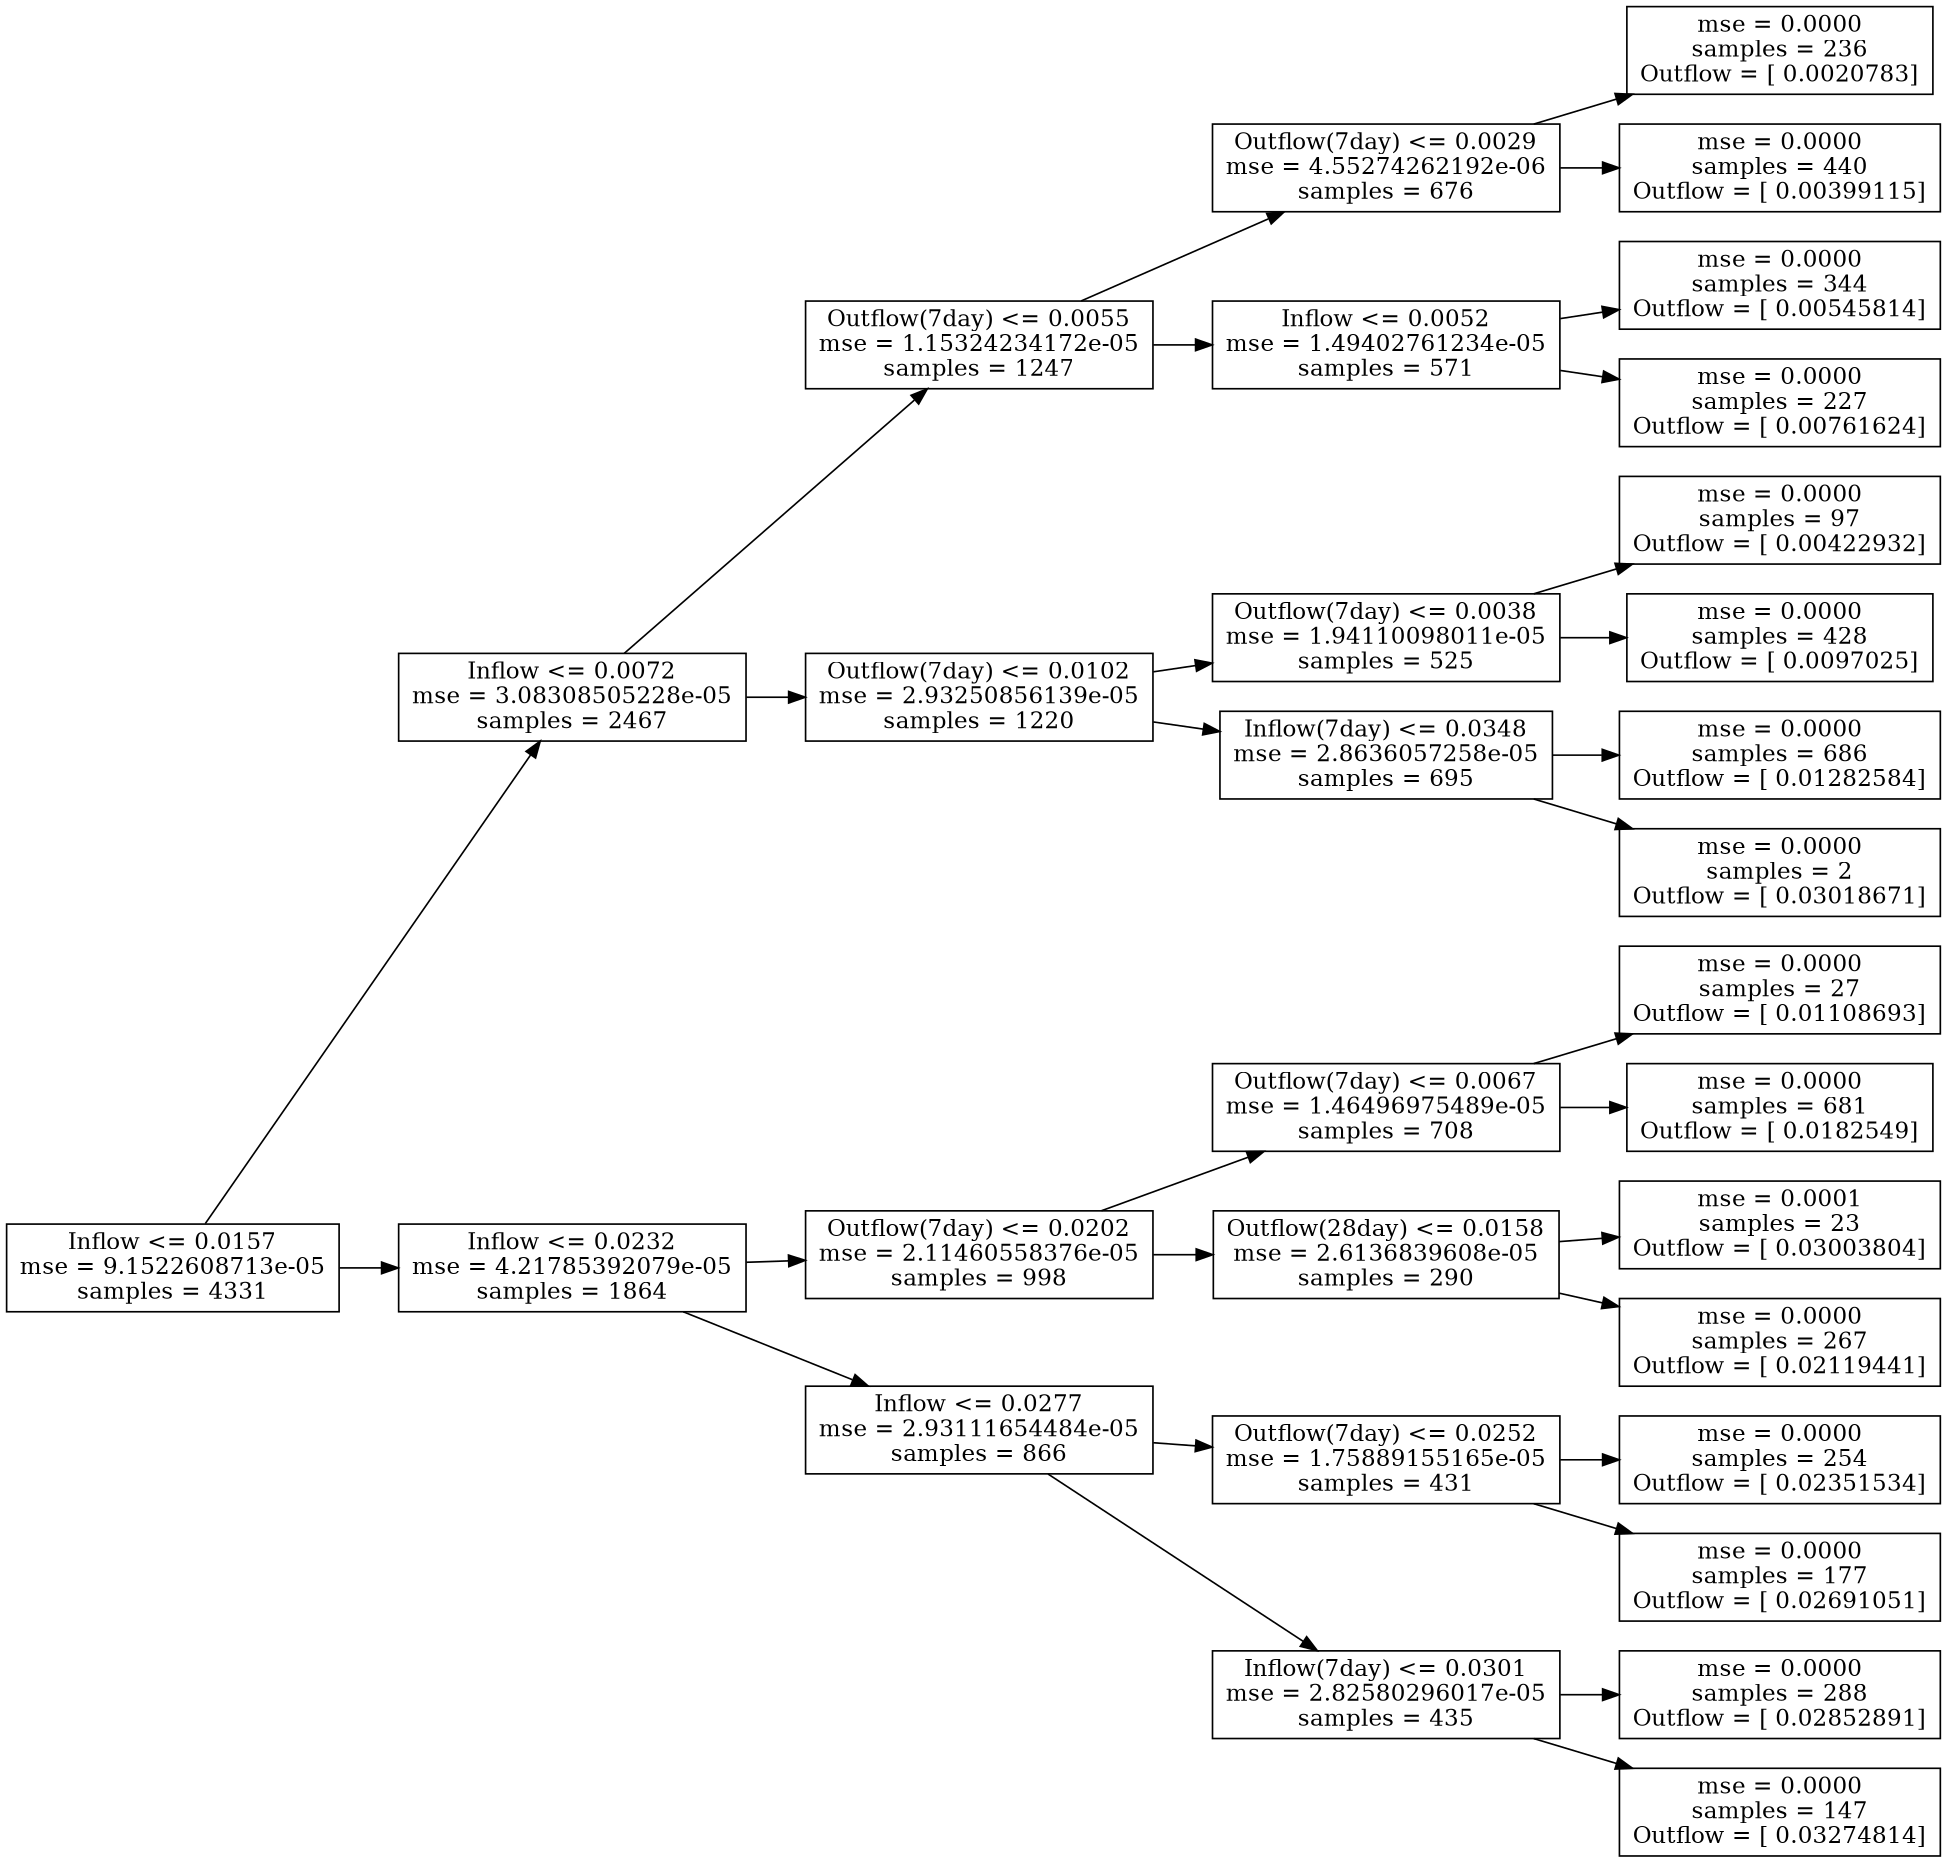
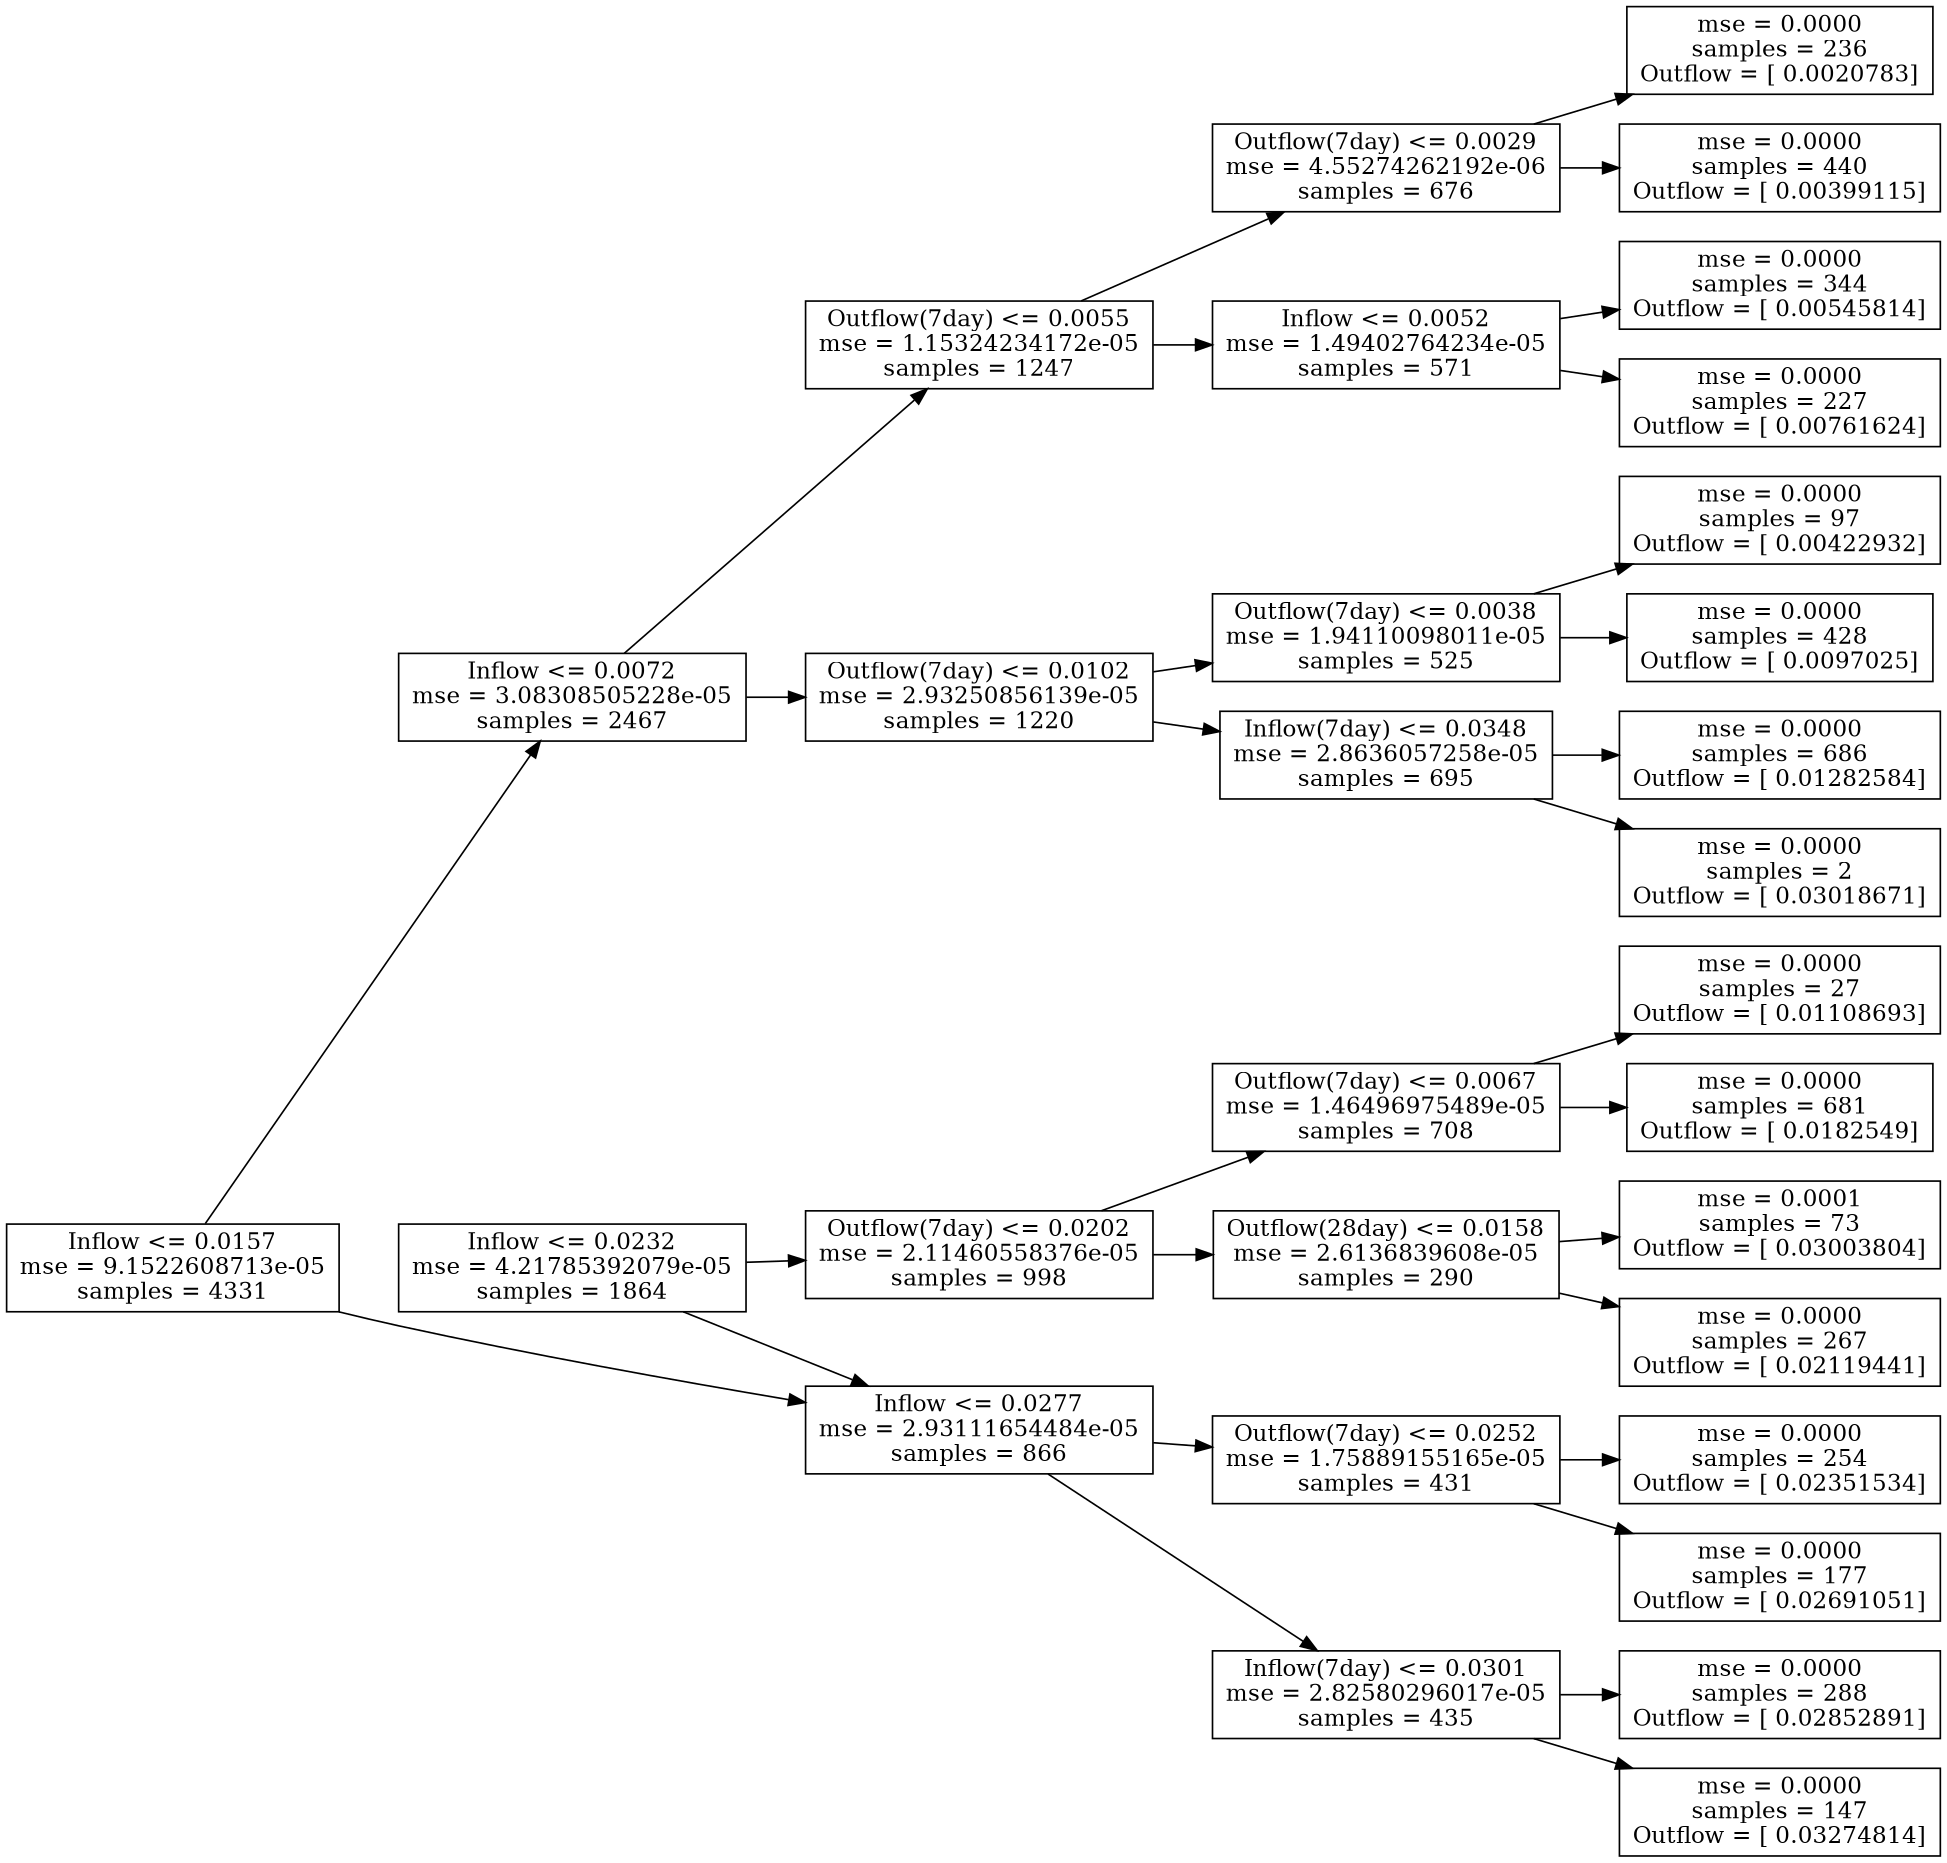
node "Inflow <= 0.0052 mse = 1.49402761234e-05 samples = 571": label "Inflow <= 0.0052 mse = 1.49402761234e-05 samples = 571" -> "Inflow <= 0.0052 mse = 1.49402764234e-05 samples = 571"
node "mse = 0.0001 samples = 23 Outflow = [ 0.03003804]": label "mse = 0.0001 samples = 23 Outflow = [ 0.03003804]" -> "mse = 0.0001 samples = 73 Outflow = [ 0.03003804]"
edge "Inflow <= 0.0157 mse = 9.1522608713e-05 samples = 4331" -> "Inflow <= 0.0232 mse = 4.21785392079e-05 samples = 1864": now "Inflow <= 0.0157 mse = 9.1522608713e-05 samples = 4331" -> "Inflow <= 0.0277 mse = 2.93111654484e-05 samples = 866"
